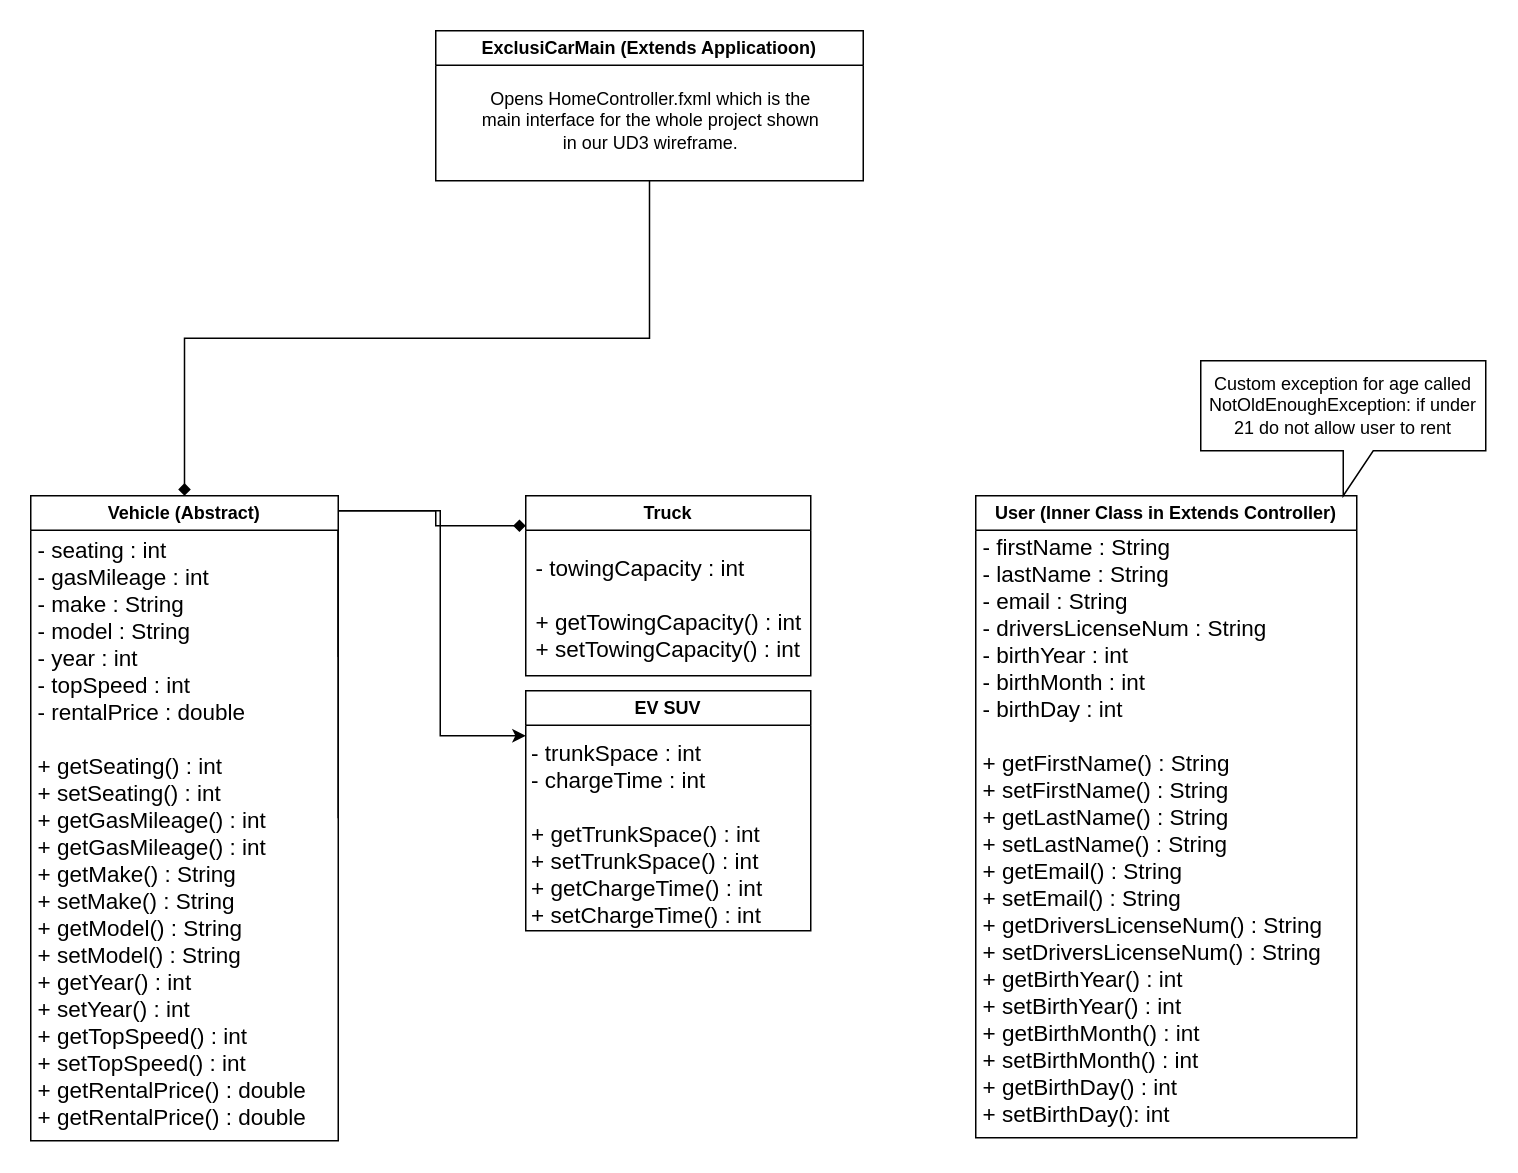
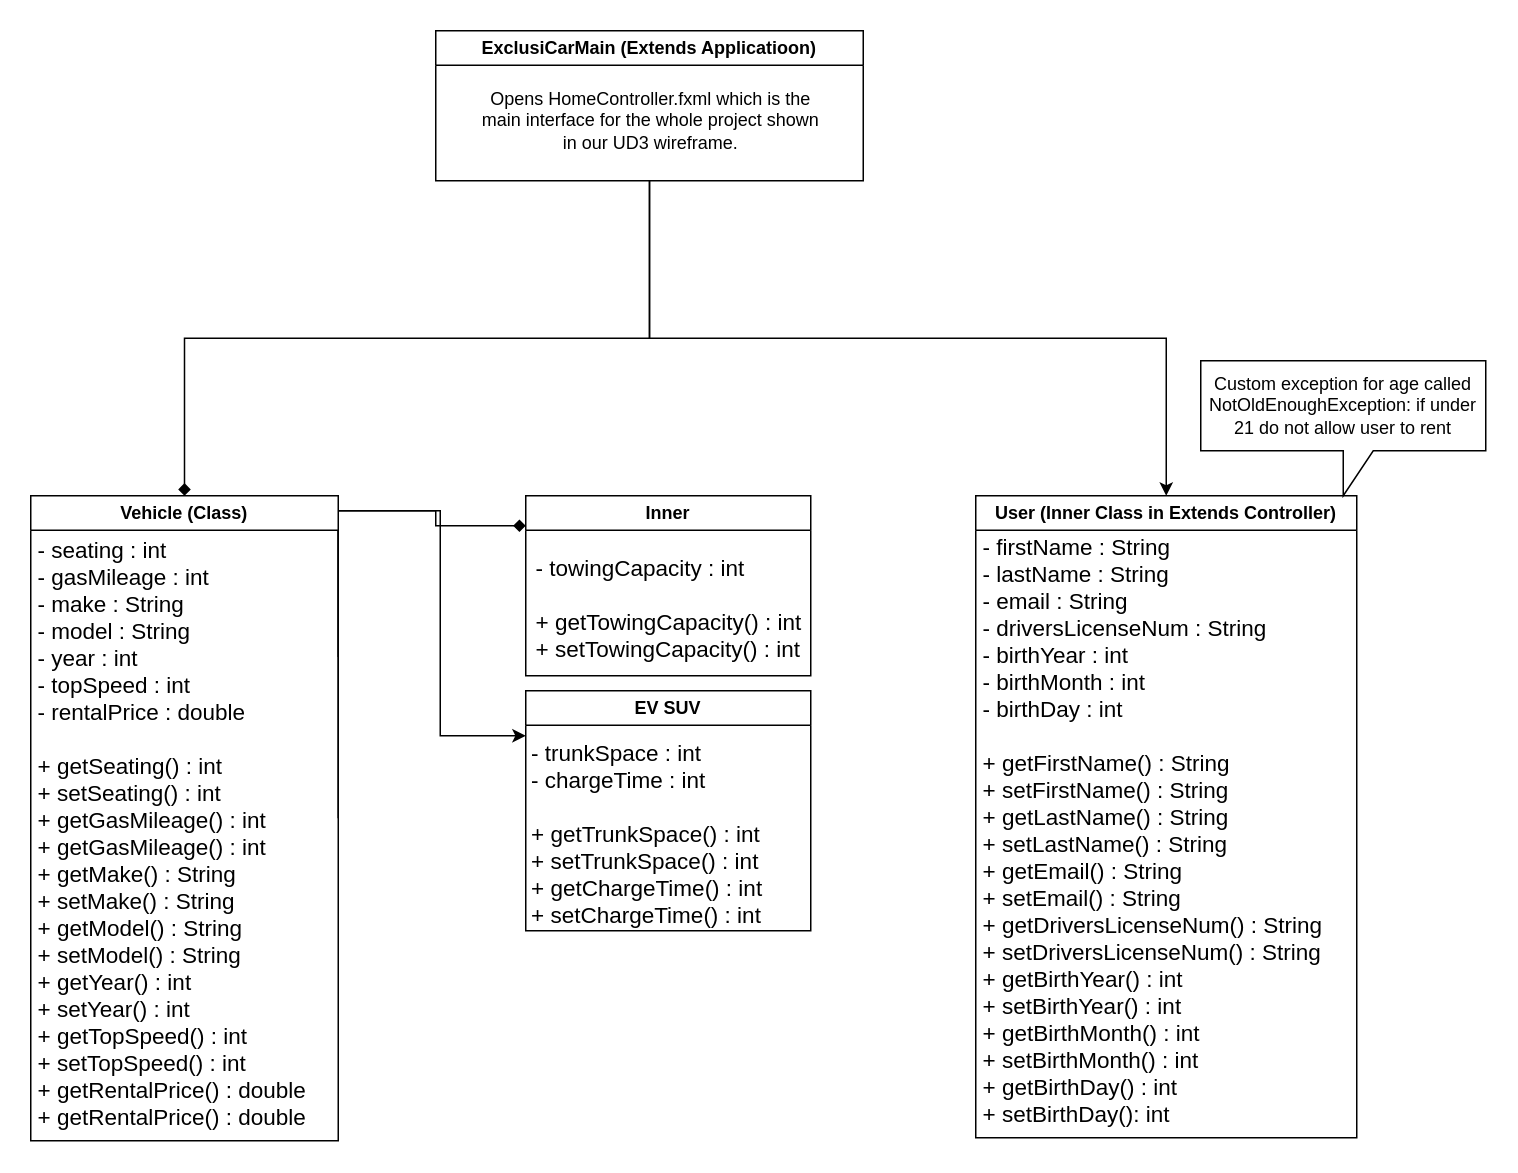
edge "ExclusiCarMain (Extends Applicatioon)" -> "User (Inner Class in Extends Controller)": added
node "Vehicle (Abstract)": label "Vehicle (Abstract)" -> "Vehicle (Class)"
node "Truck": label "Truck" -> "Inner"
